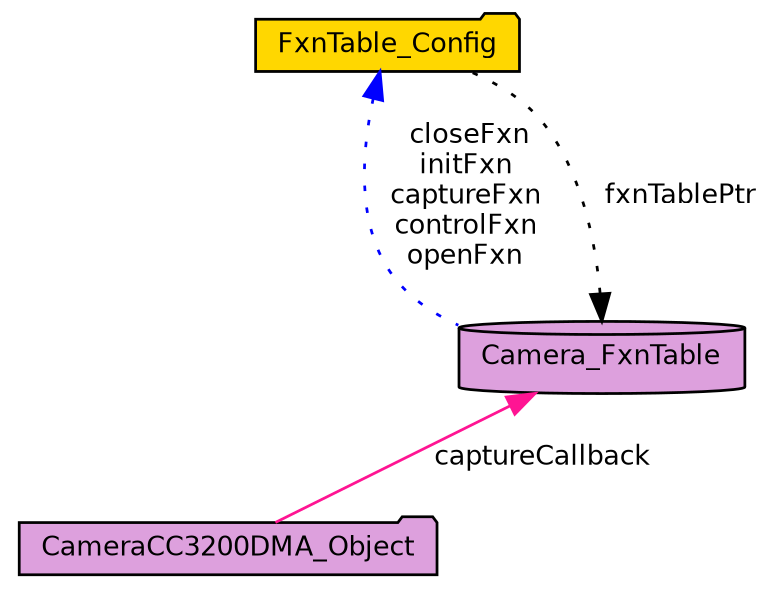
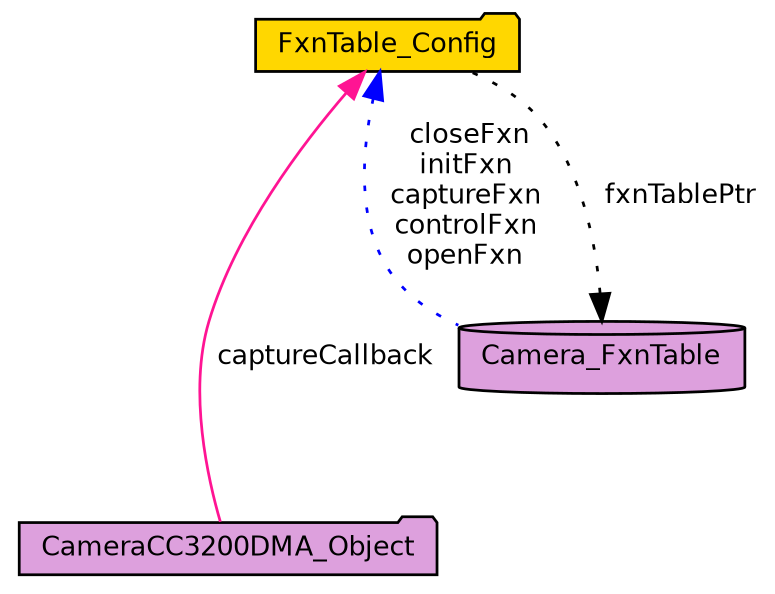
edge "CameraCC3200DMA_Object" -> "Camera_FxnTable": now "CameraCC3200DMA_Object" -> "FxnTable_Config"
